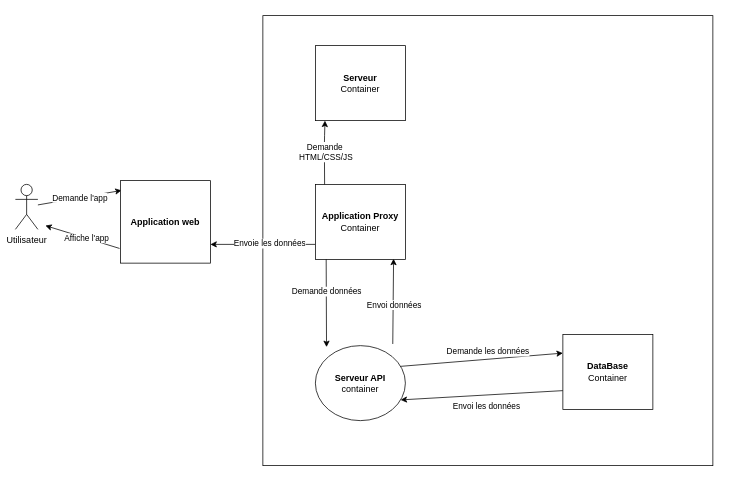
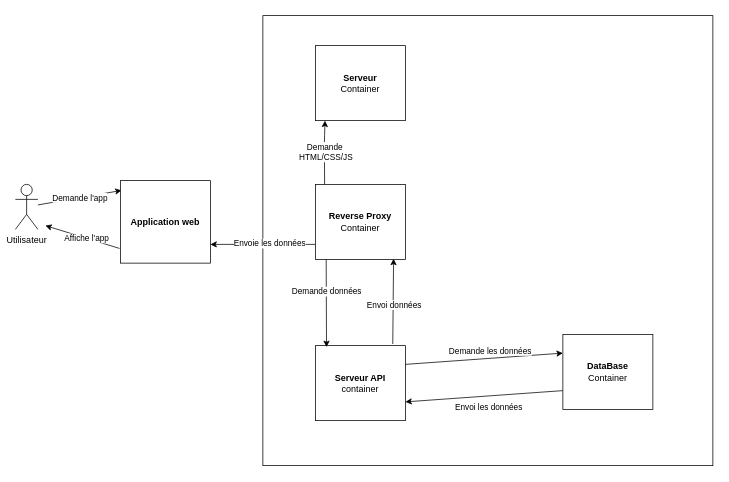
node "Application Proxy Container": label "Application Proxy Container" -> "Reverse Proxy Container"
node "Serveur API container": shape ellipse -> rectangle
